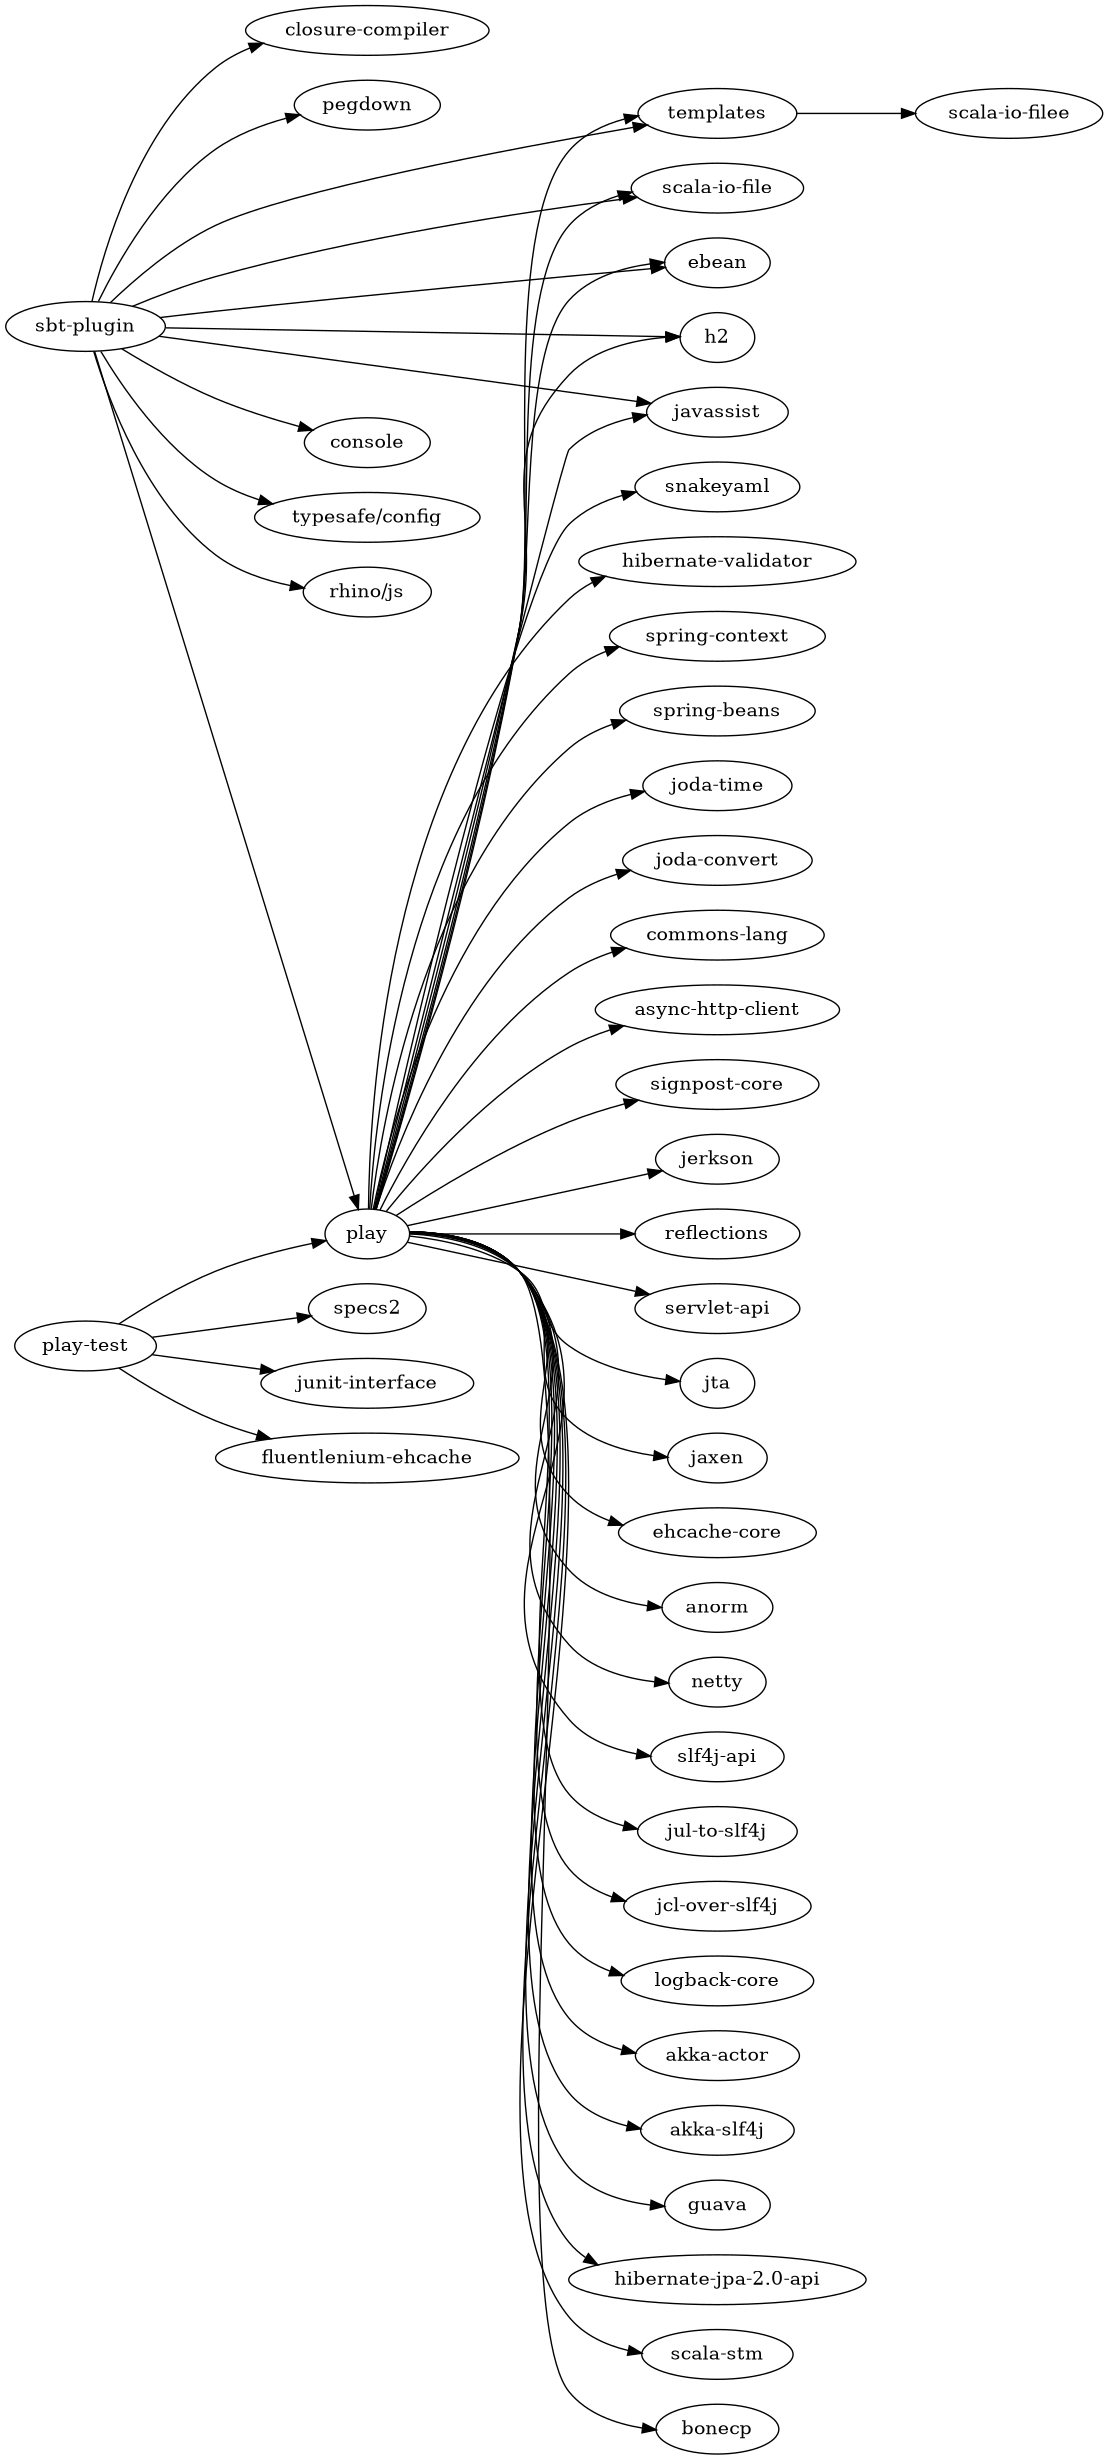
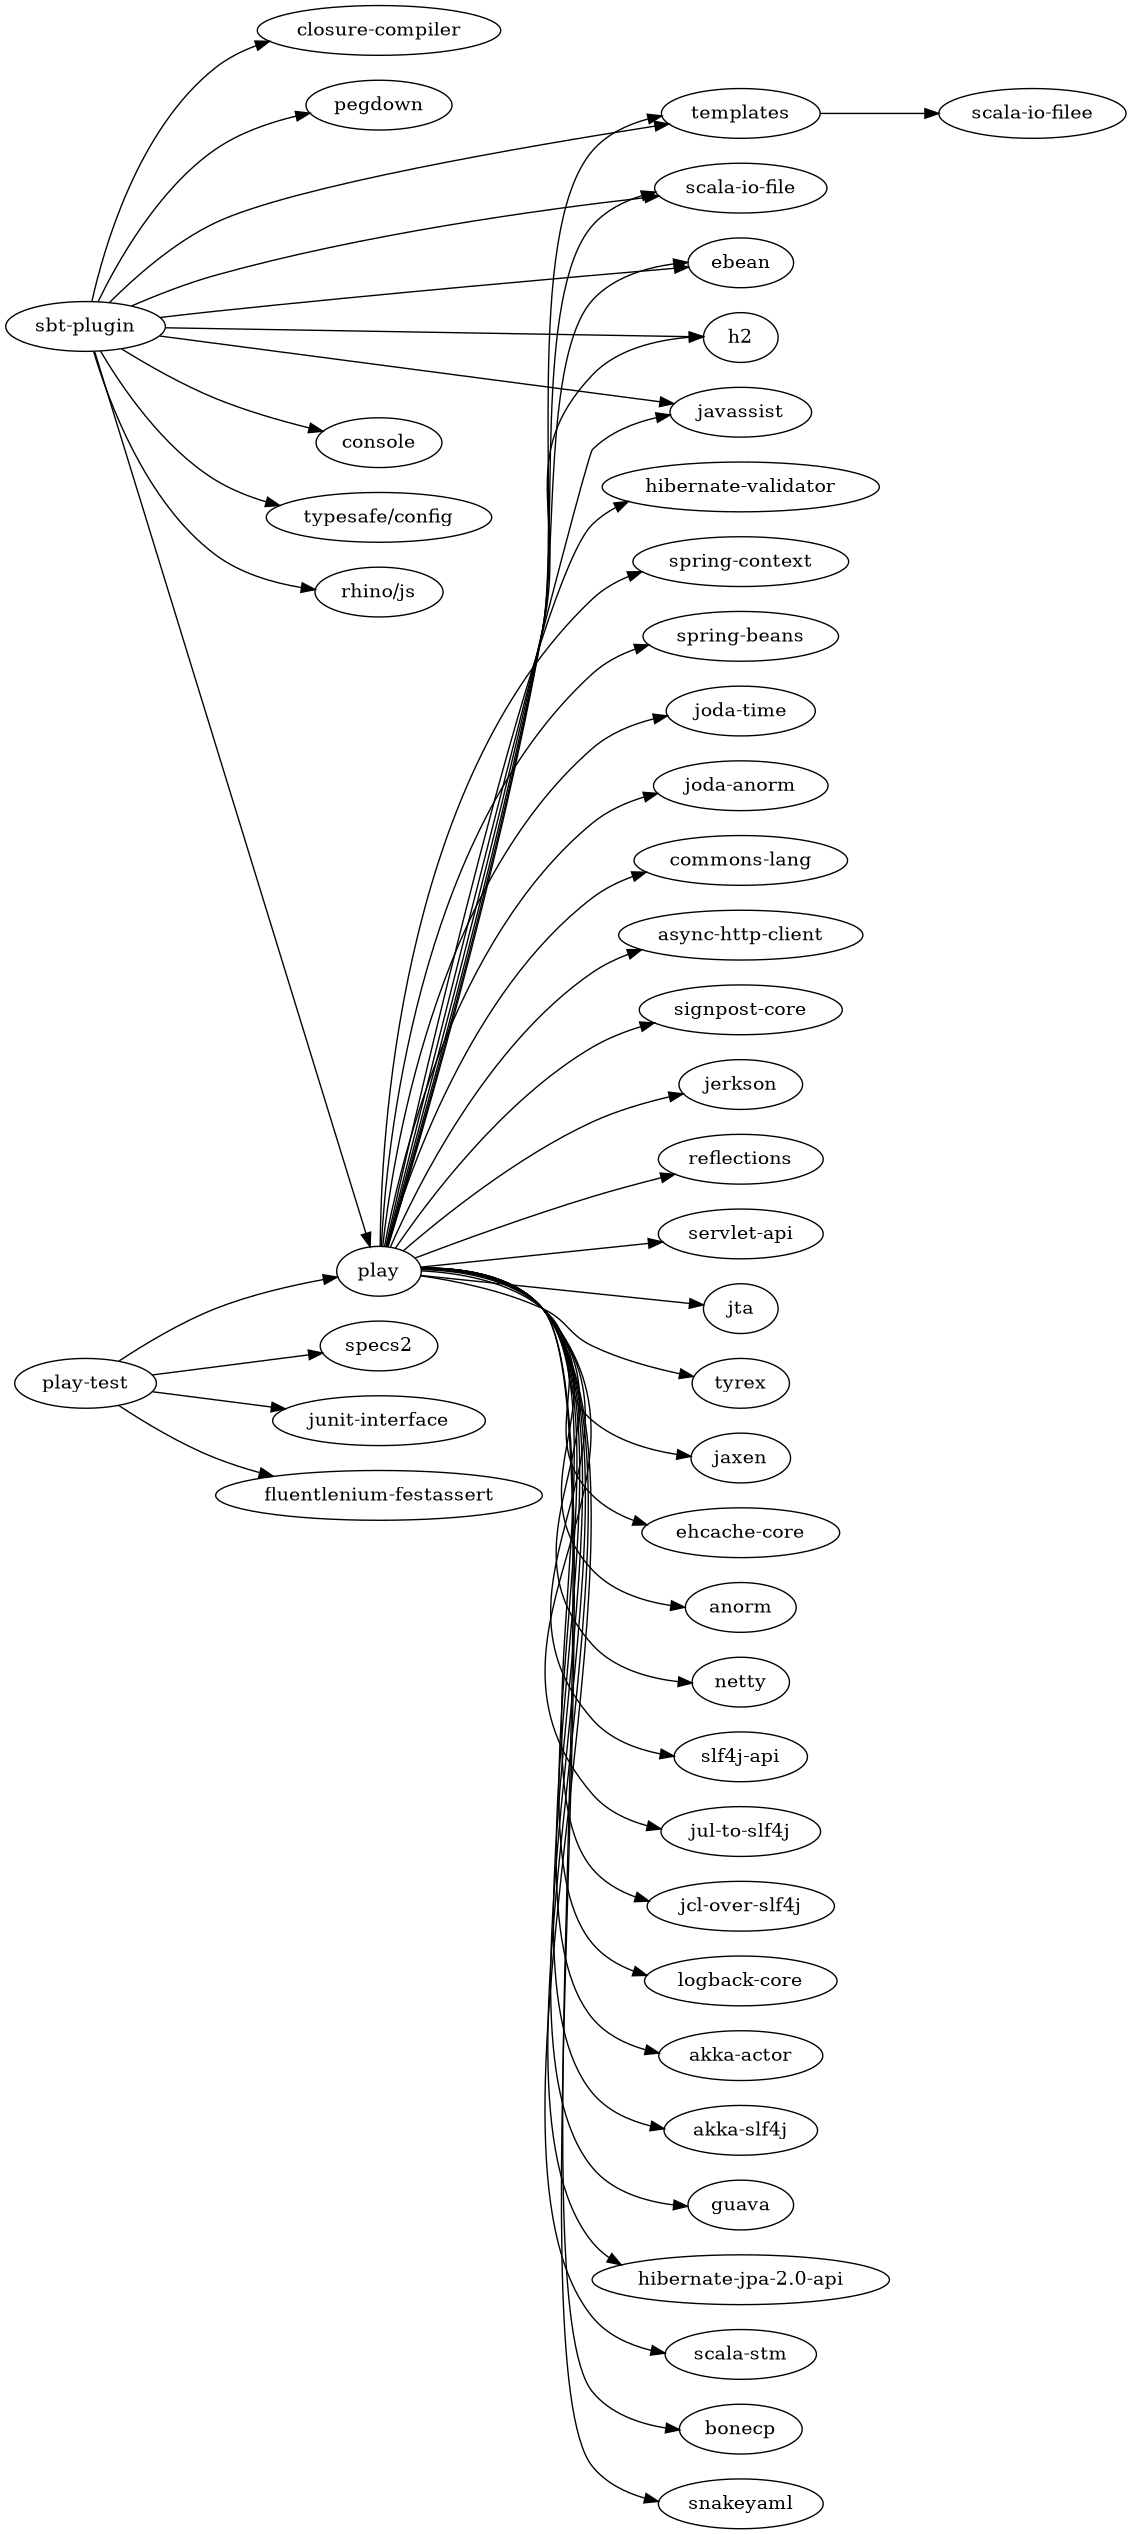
node "joda-convert": label "joda-convert" -> "joda-anorm"
node "tyrex": added
node "fluentlenium-ehcache": label "fluentlenium-ehcache" -> "fluentlenium-festassert"
